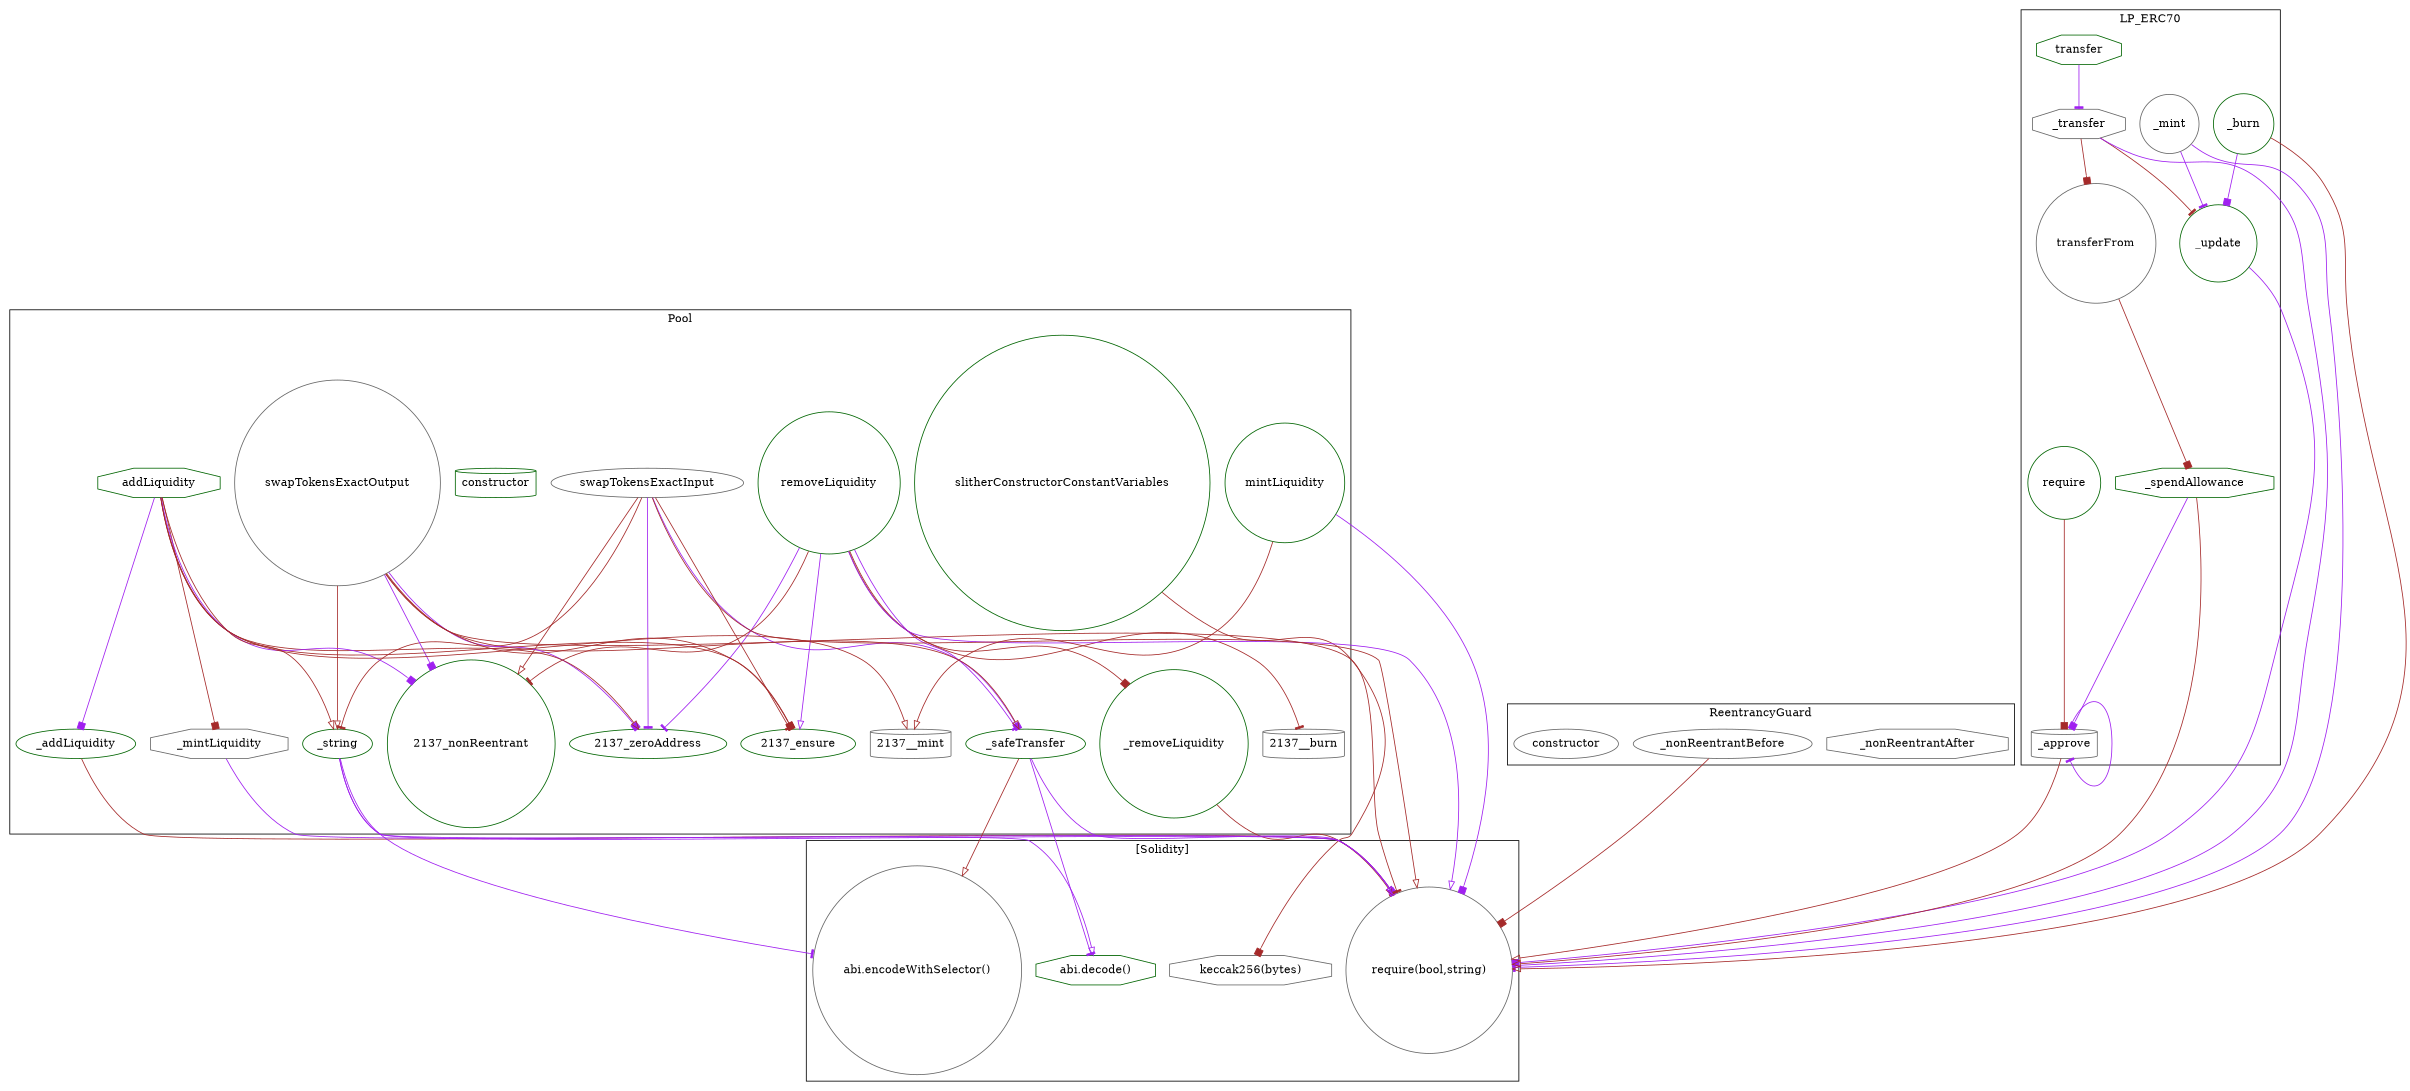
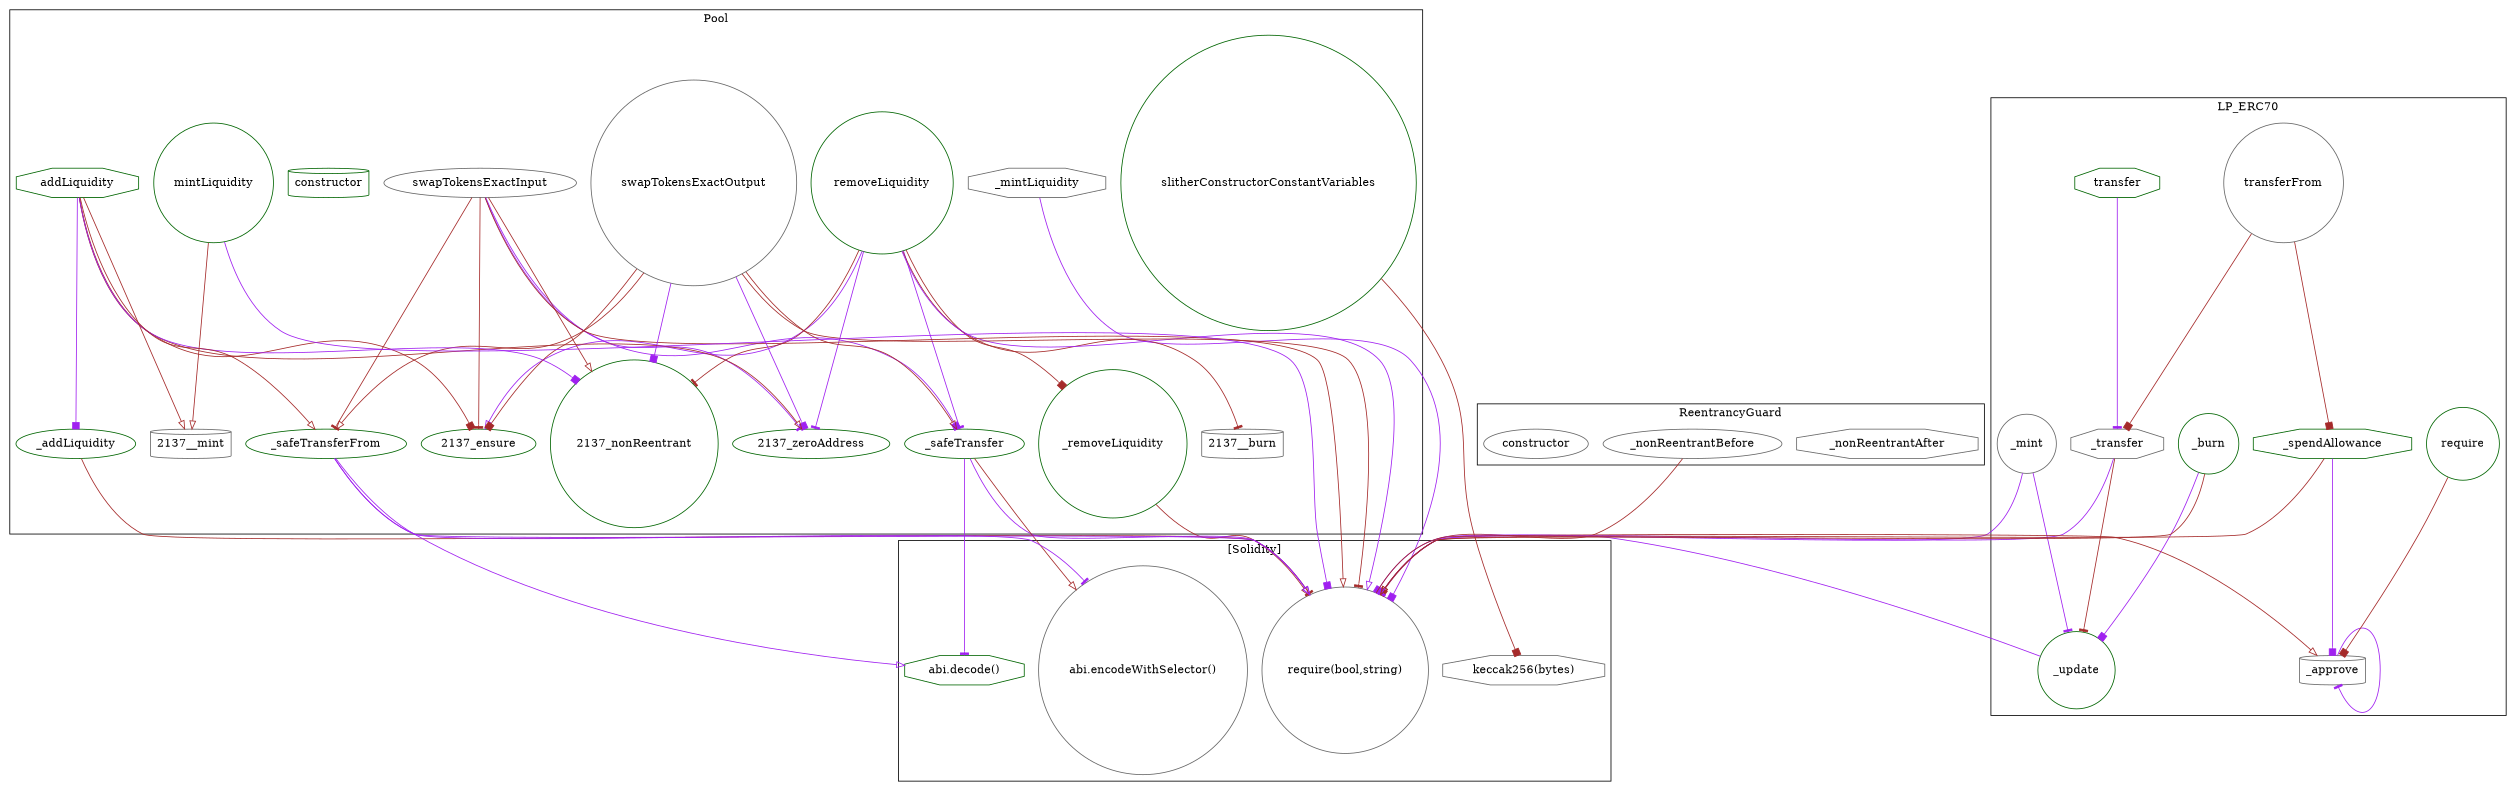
edge "_transfer" -> "transferFrom": reversed
edge "addLiquidity" -> "_mintLiquidity": removed
node "_string": label "_string" -> "_safeTransferFrom"
edge "_approve" -> "require(bool,string)": reversed
